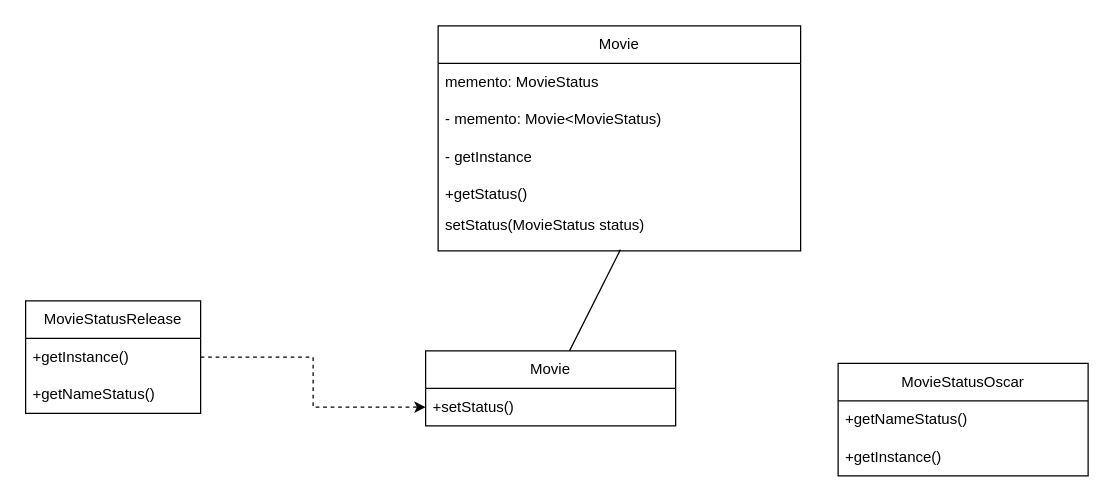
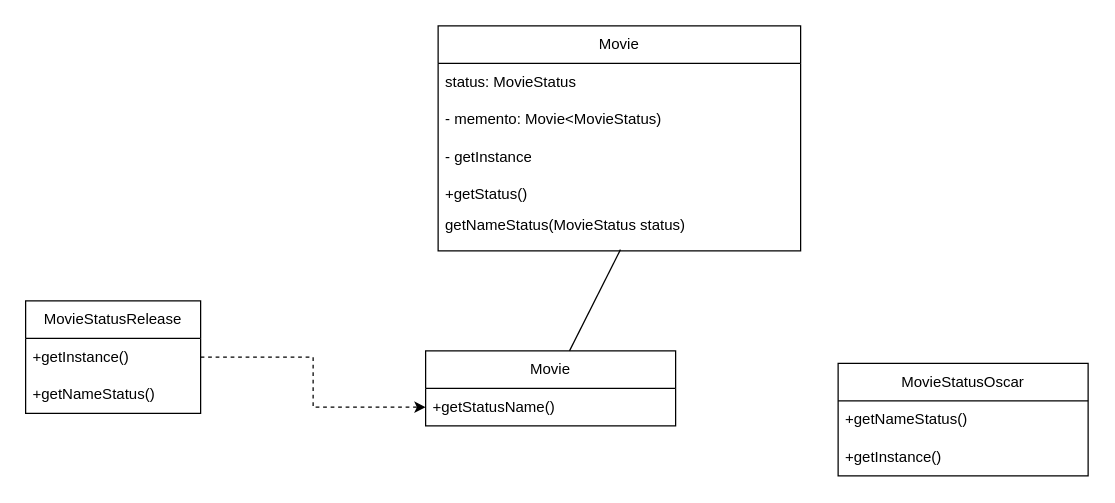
node "memento: MovieStatus": label "memento: MovieStatus" -> "status: MovieStatus"
node "setStatus(MovieStatus status)": label "setStatus(MovieStatus status)" -> "getNameStatus(MovieStatus status)"
node "+setStatus()": label "+setStatus()" -> "+getStatusName()"
